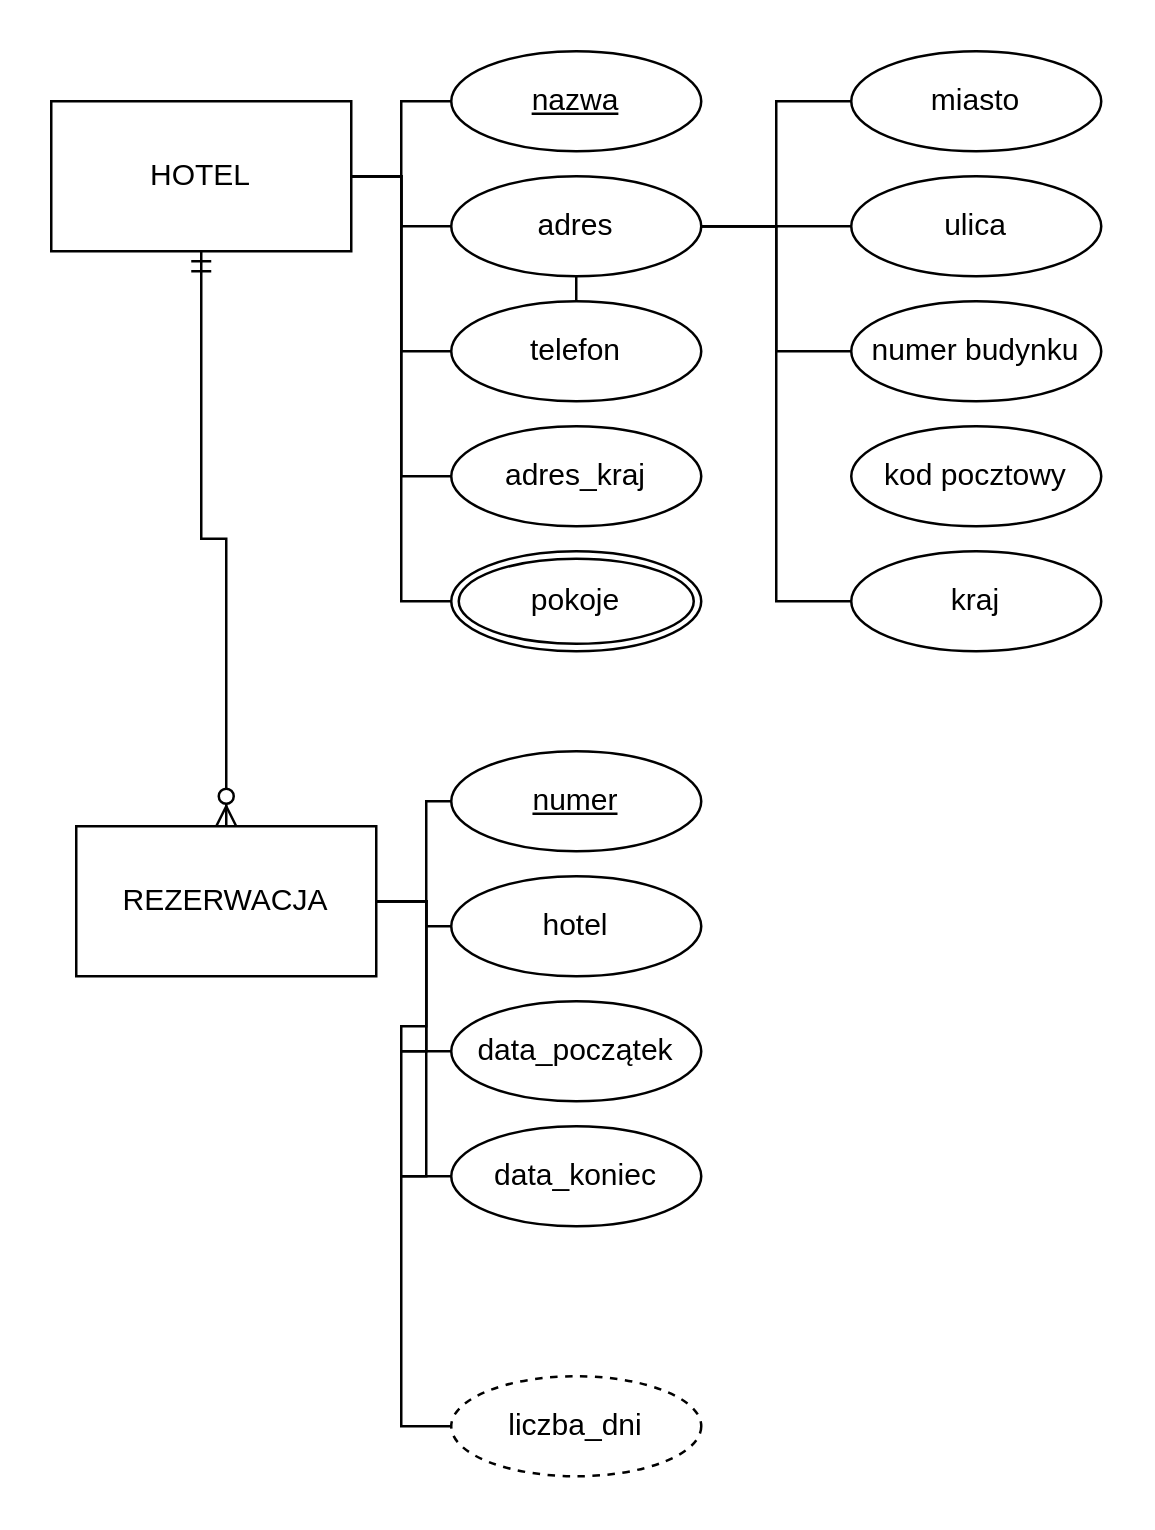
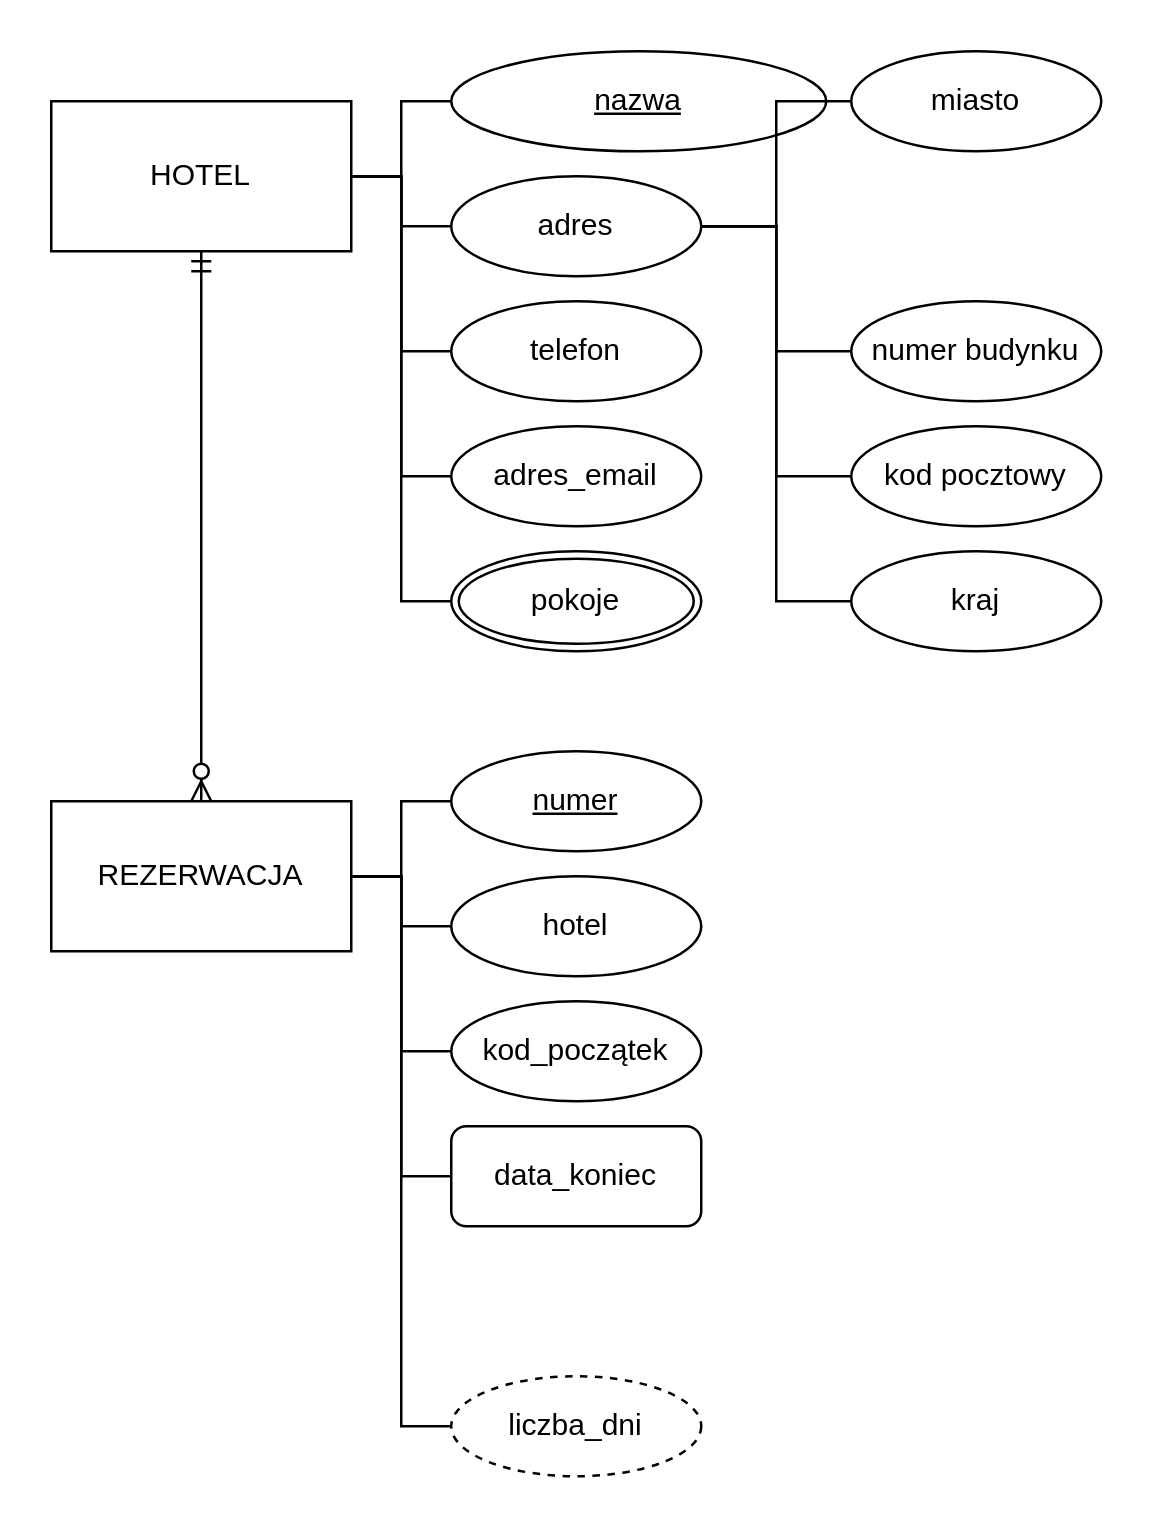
node "nazwa": size 250x100 -> 375x100
edge "adres" -- "ulica": removed
node "ulica": removed
edge "adres" -- "telefon": now "adres" -- "kod pocztowy"
node "adres_kraj": label "adres_kraj" -> "adres_email"
node "REZERWACJA": moved (226, 901) -> (201, 876)
node "data_początek": label "data_początek" -> "kod_początek"
node "data_koniec": shape ellipse -> rounded rectangle
